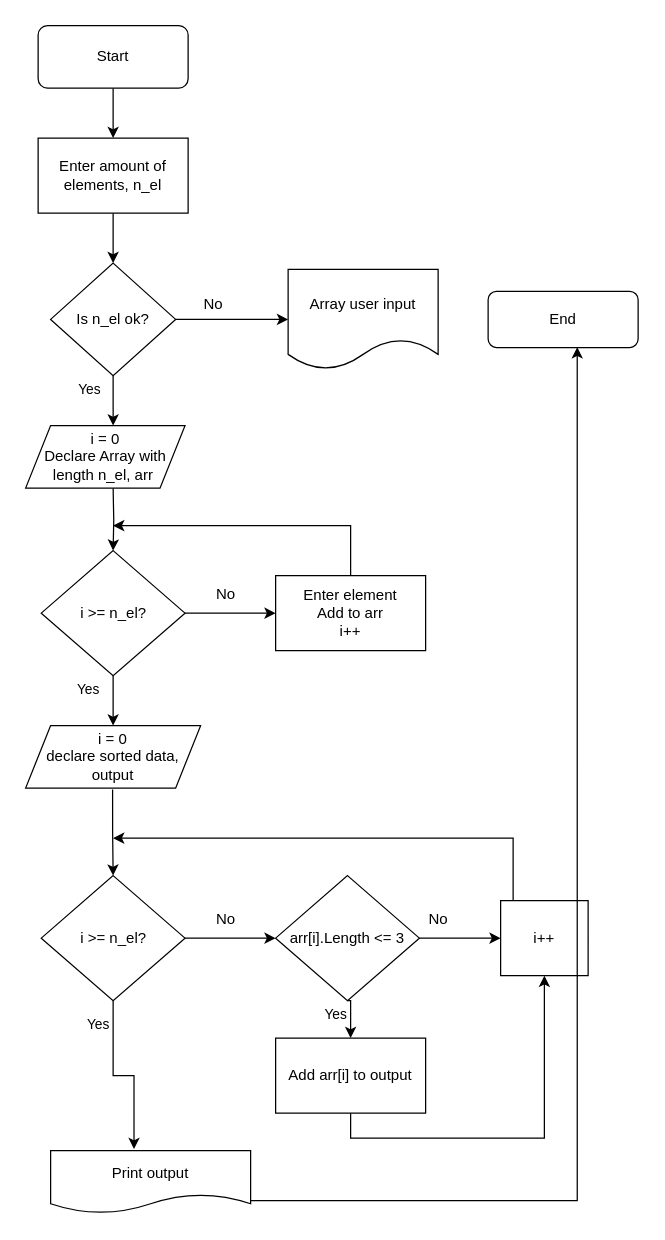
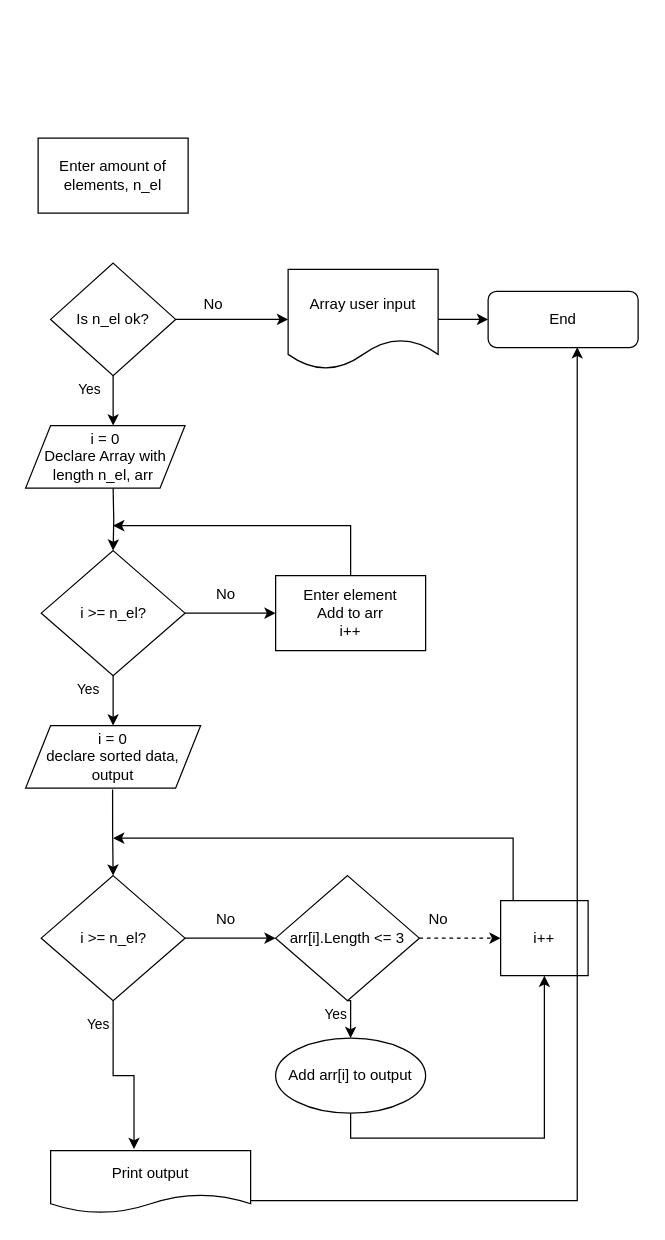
node "Start": removed
edge "Start" -> "Enter amount of elements, n_el": removed
edge "Enter amount of elements, n_el" -> "Is n_el ok?": removed
edge "Array user input" -> "End": added
edge "arr[i].Length <= 3" -> "i++": style solid -> dashed
node "Add arr[i] to output": shape rectangle -> ellipse
